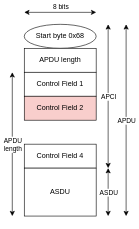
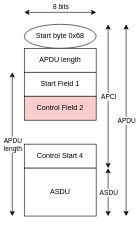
node "Control Field 1": label "Control Field 1" -> "Start Field 1"
node "Control Field 4": label "Control Field 4" -> "Control Start 4"
